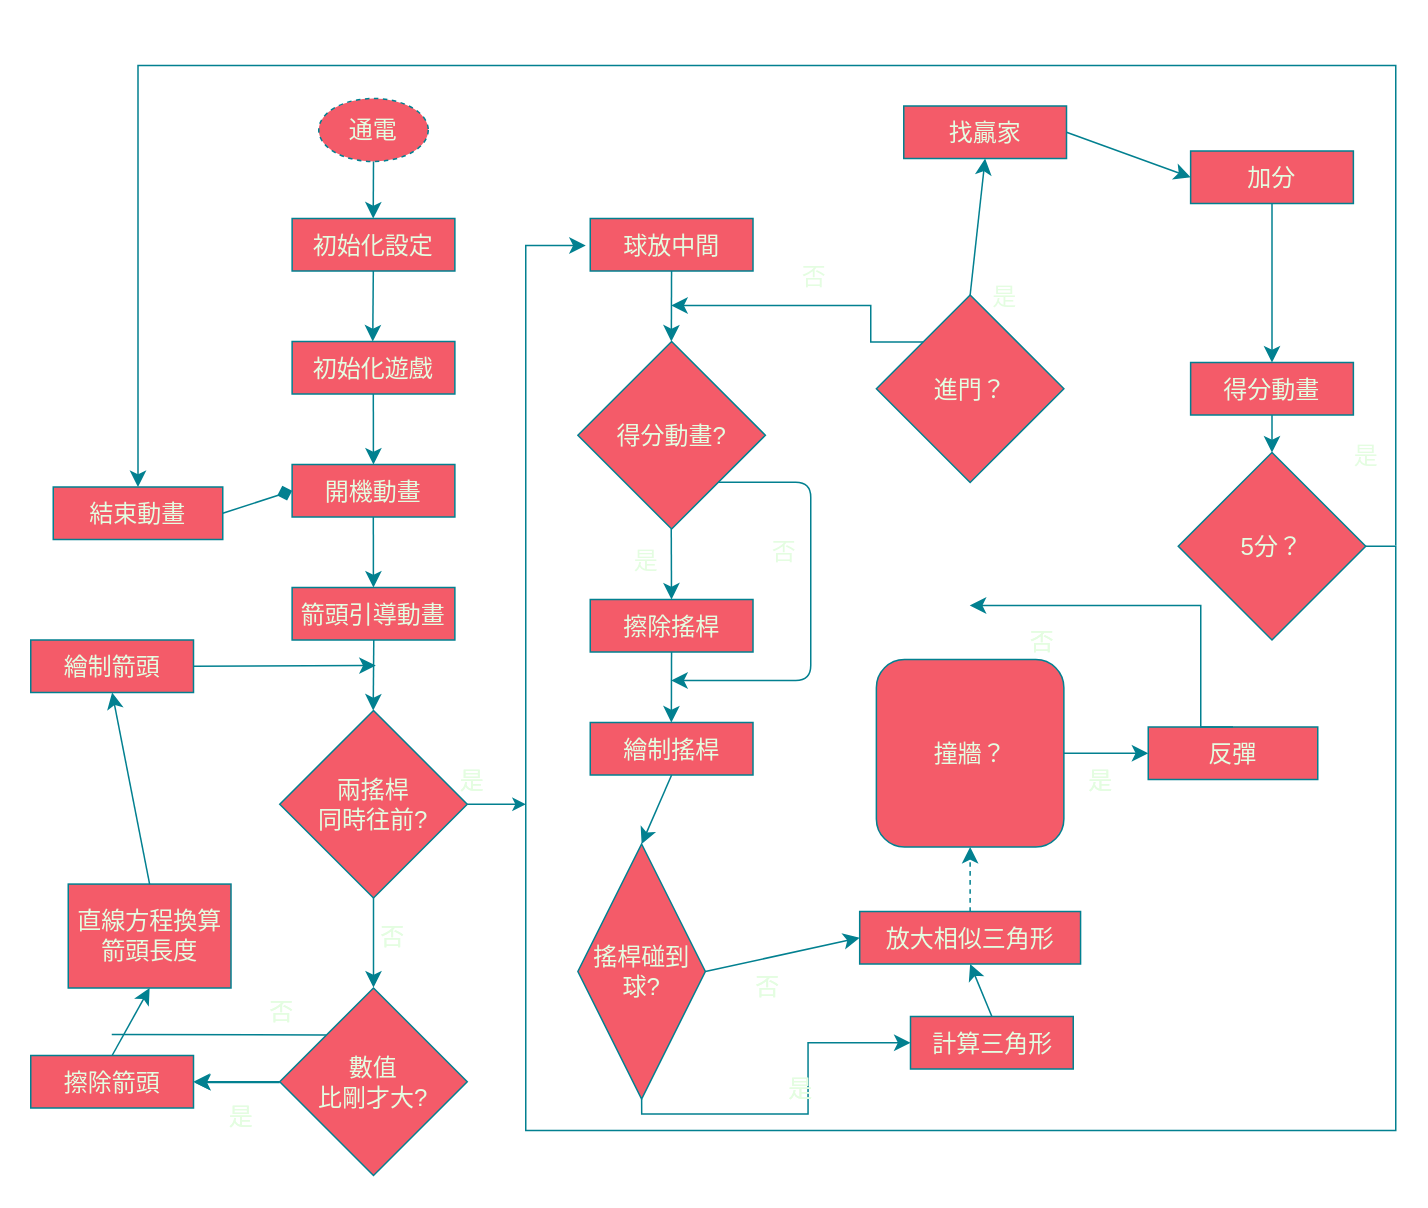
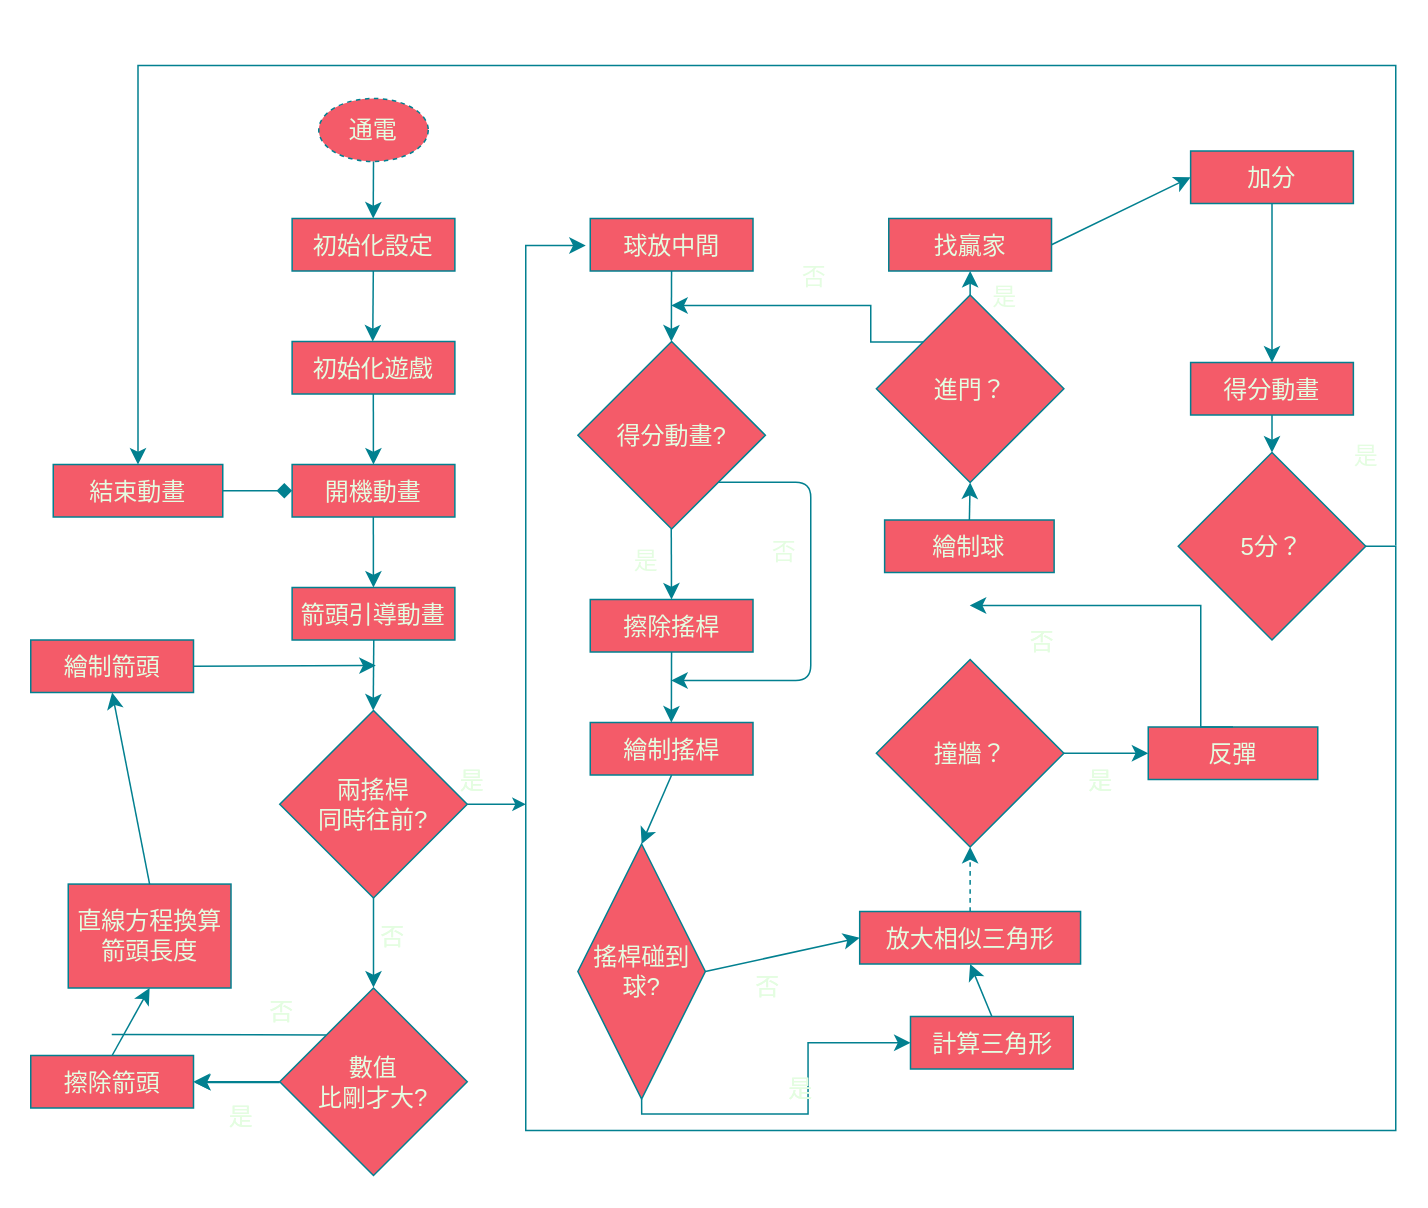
node "找贏家": moved (985, 132) -> (970, 245)
edge "繪制球" -> "進門？": added
node "結束動畫": moved (138, 513) -> (138, 491)
node "繪制球": added
node "撞牆？": shape rounded rectangle -> diamond
